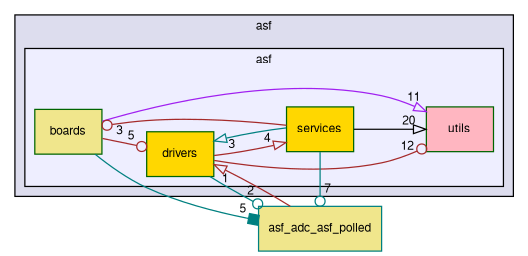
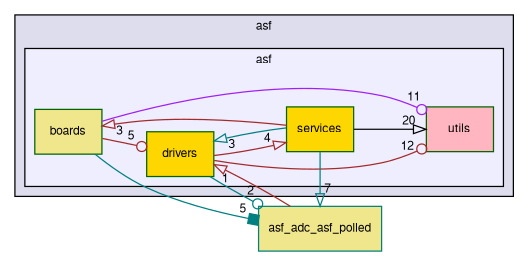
edge "boards" -> "utils": arrowhead onormal -> odot
edge "services" -> "boards": arrowhead odot -> onormal
edge "services" -> "asf_adc_asf_polled": arrowhead odot -> onormal
